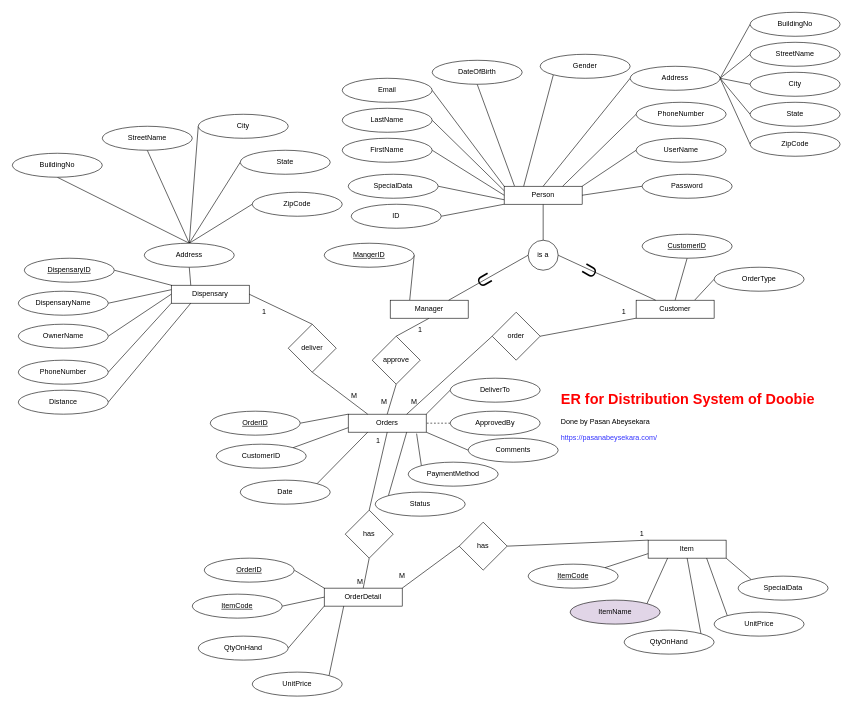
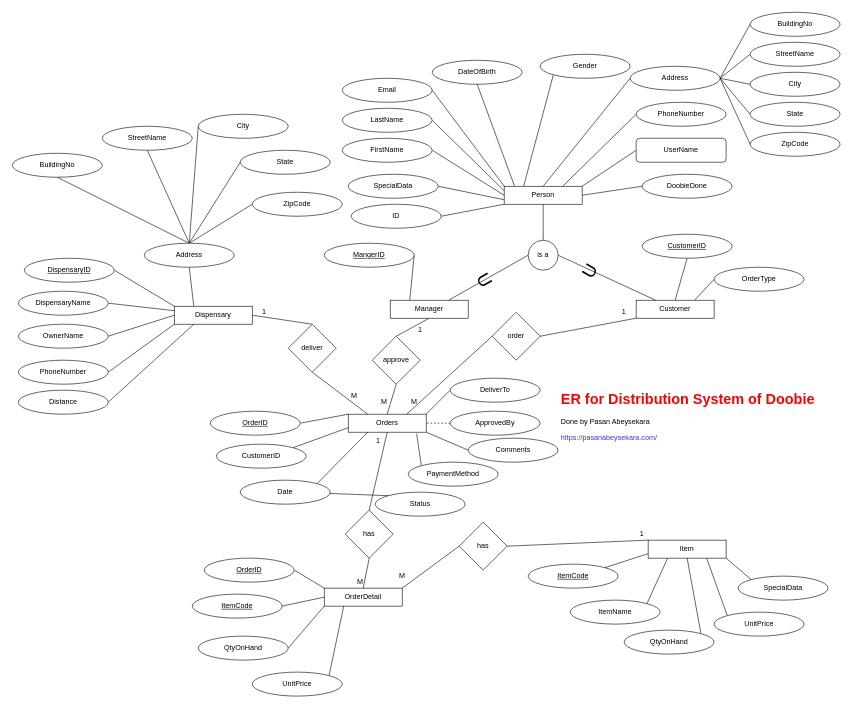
node "UserName": shape ellipse -> rounded rectangle
node "Password": label "Password" -> "DoobieDone"
node "Dispensary": moved (210, 294) -> (213, 315)
edge "Orders" -- "Status": now "Date" -- "Status"
node "ItemName": fillcolor #e1d5e7 -> #ffffff
